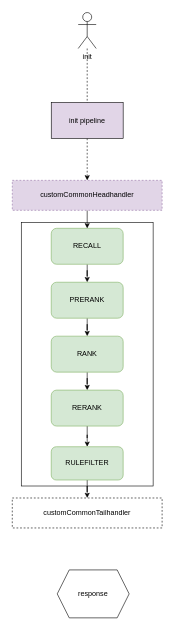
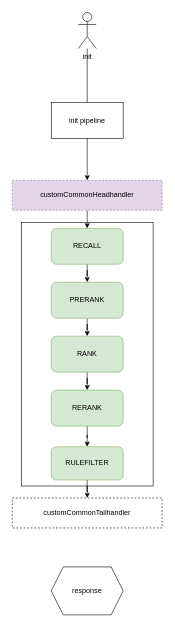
edge "init" -> "customCommonHeadhandler": style dashed -> solid
node "init pipeline": fillcolor #e1d5e7 -> #ffffff
node "response": moved (93, 594) -> (87, 591)
